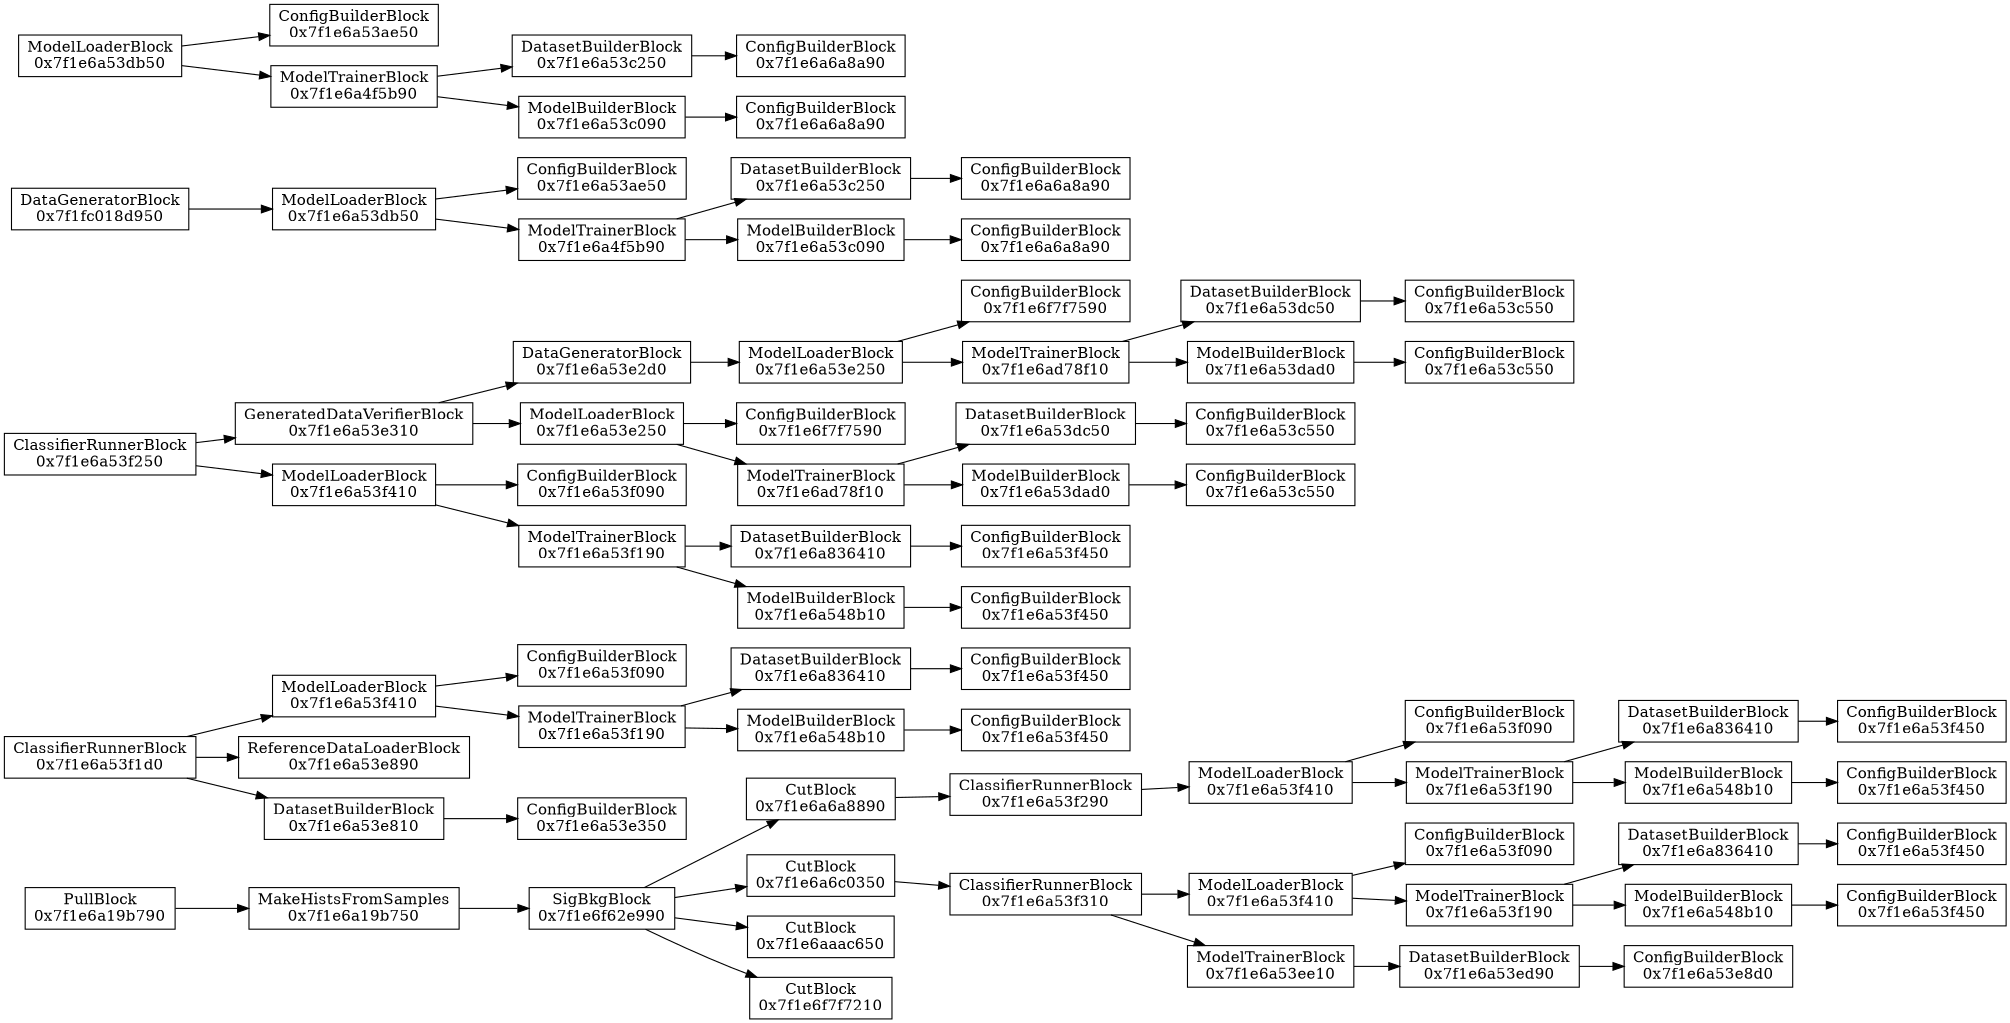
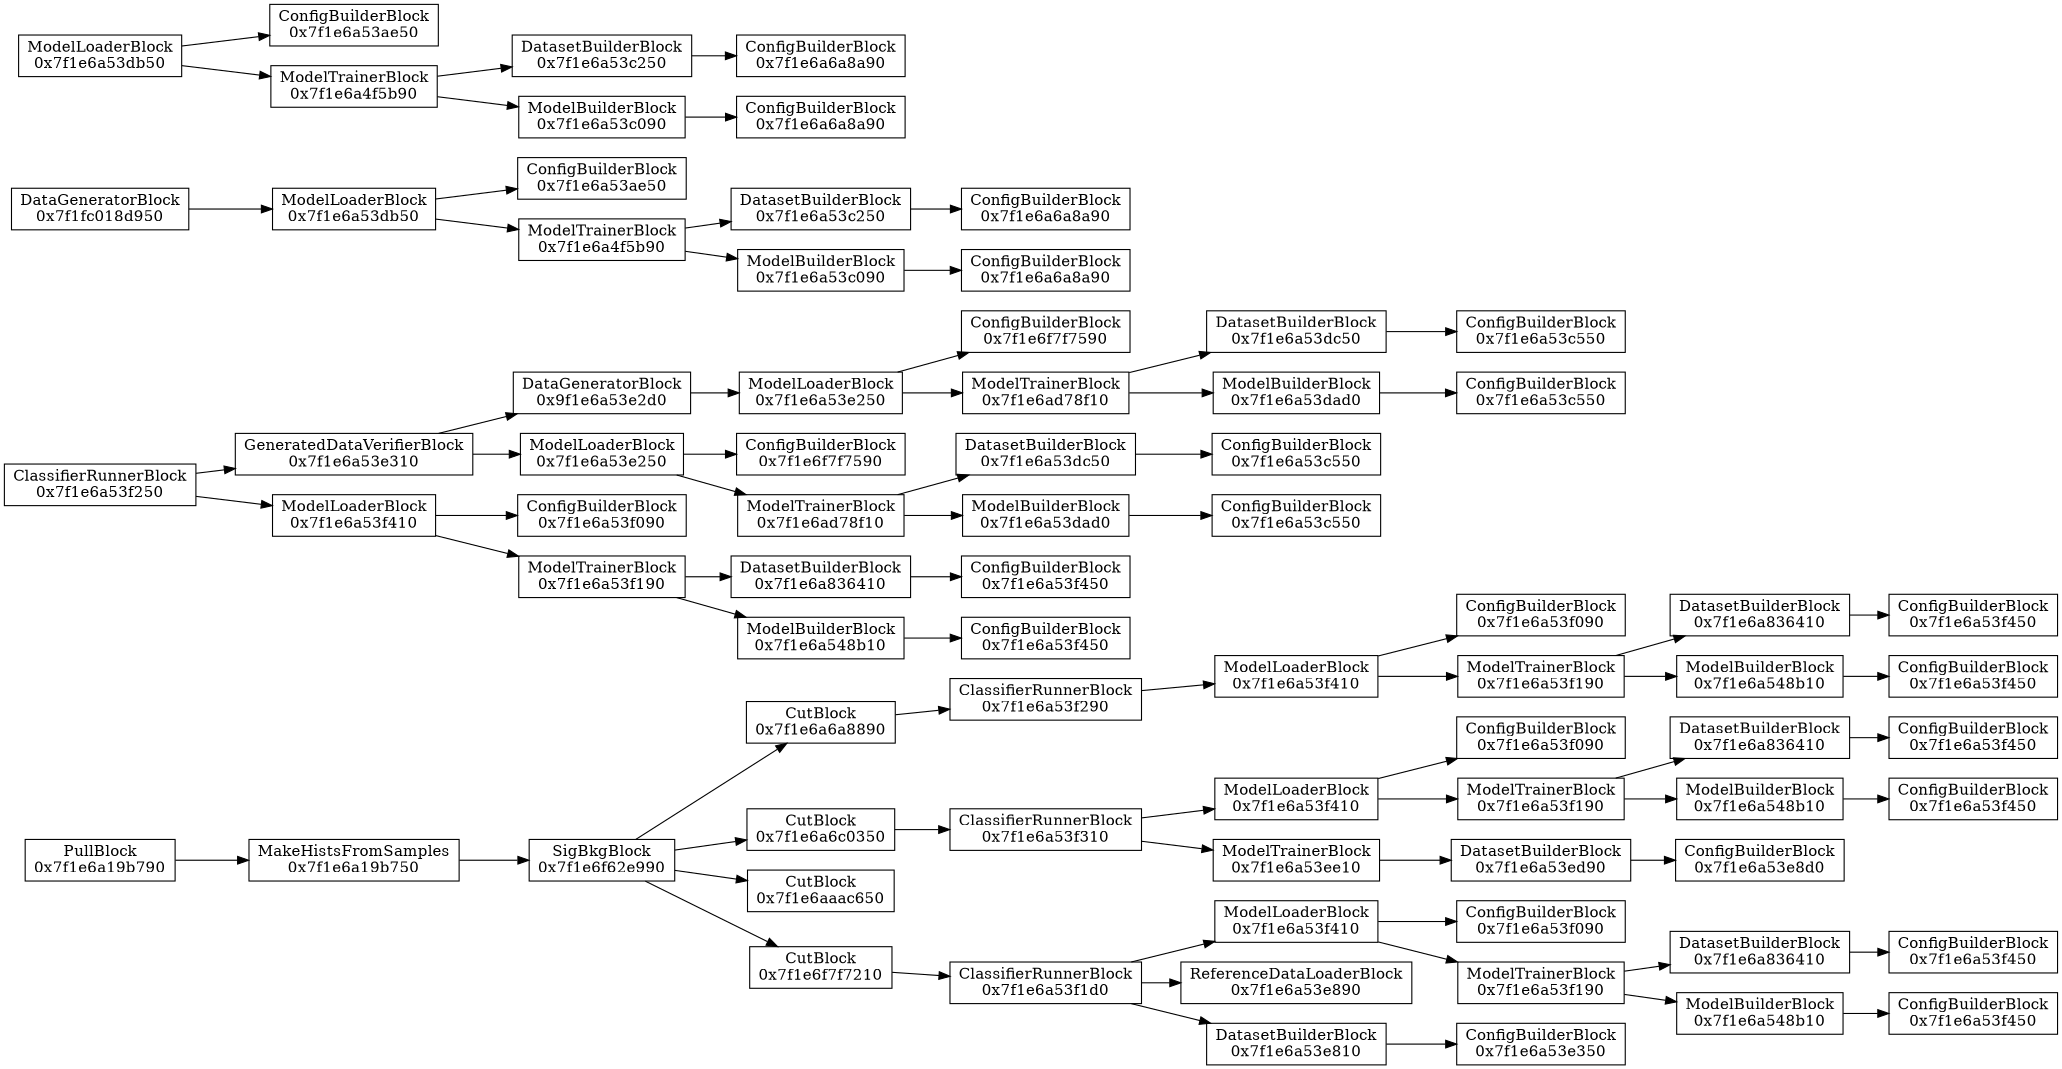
node "DataGeneratorBlock 0x7f1e6a53e2d0": label "DataGeneratorBlock 0x7f1e6a53e2d0" -> "DataGeneratorBlock 0x9f1e6a53e2d0"
edge "CutBlock 0x7f1e6f7f7210" -> "ClassifierRunnerBlock 0x7f1e6a53f1d0": added
